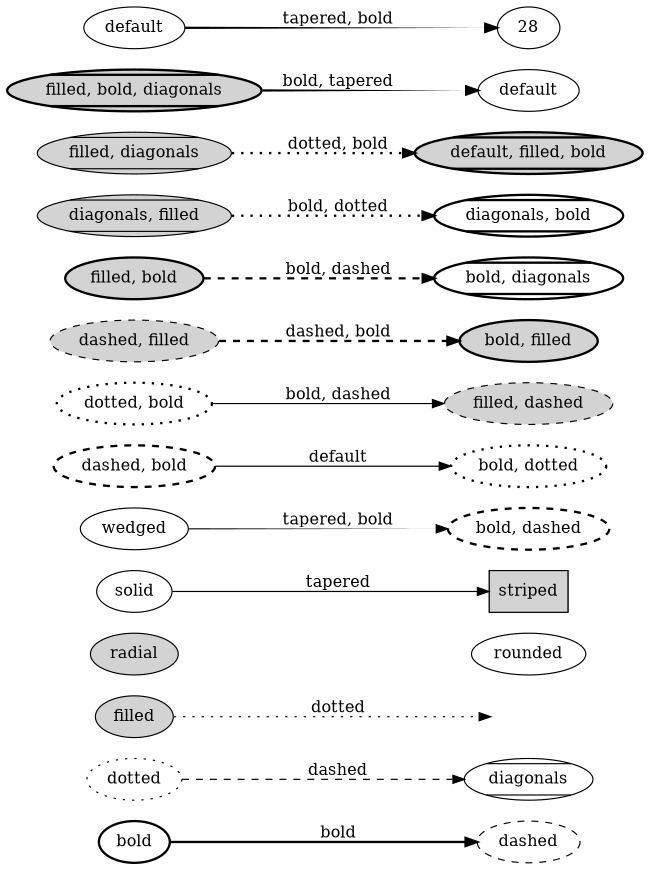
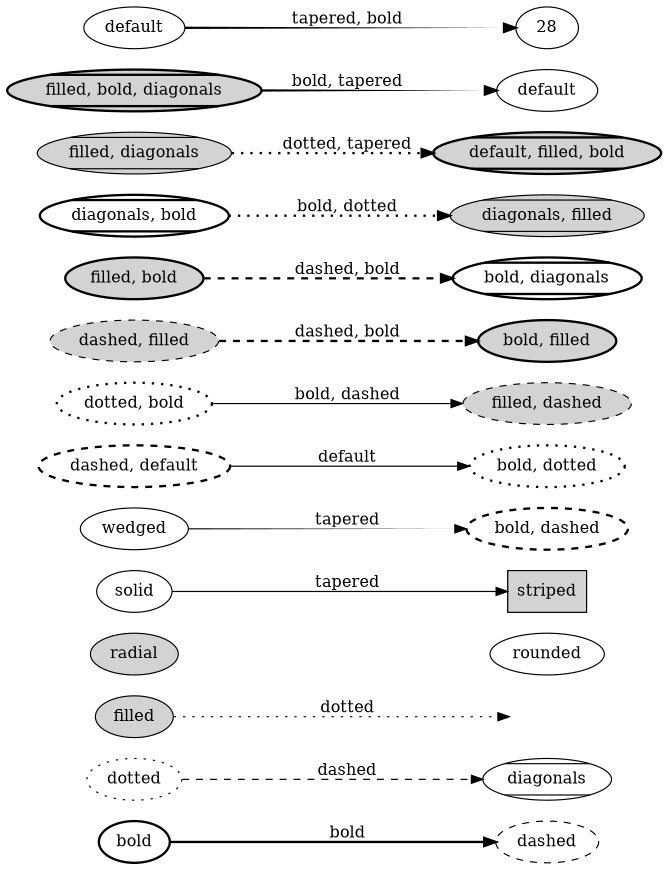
edge "filled, diagonals" -> "default, filled, bold": label "dotted, bold" -> "dotted, tapered"
edge "diagonals, filled" -> "diagonals, bold": reversed
edge "filled, bold" -> "bold, diagonals": label "bold, dashed" -> "dashed, bold"
node "dashed, bold": label "dashed, bold" -> "dashed, default"
edge "wedged" -> "bold, dashed": label "tapered, bold" -> "tapered"
